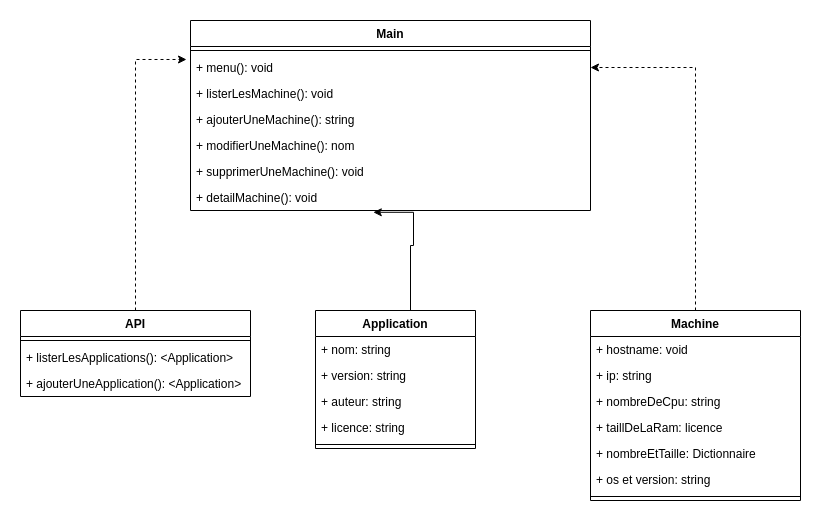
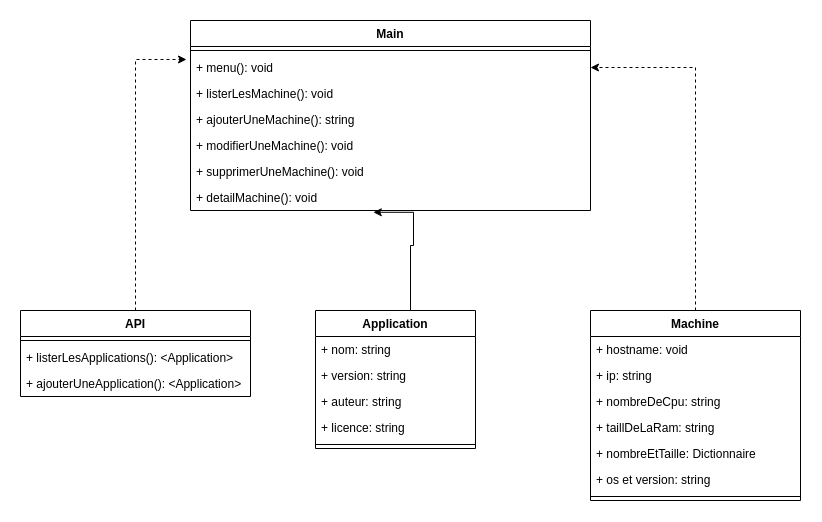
node "+ modifierUneMachine(): nom": label "+ modifierUneMachine(): nom" -> "+ modifierUneMachine(): void"
node "+ taillDeLaRam: licence": label "+ taillDeLaRam: licence" -> "+ taillDeLaRam: string"
